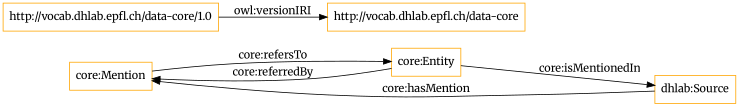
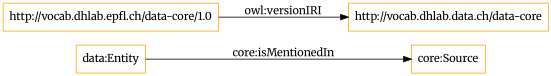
node "http://vocab.dhlab.epfl.ch/data-core": label "http://vocab.dhlab.epfl.ch/data-core" -> "http://vocab.dhlab.data.ch/data-core"
node "core:Entity": label "core:Entity" -> "data:Entity"
node "core:Mention": removed
node "dhlab:Source": label "dhlab:Source" -> "core:Source"
